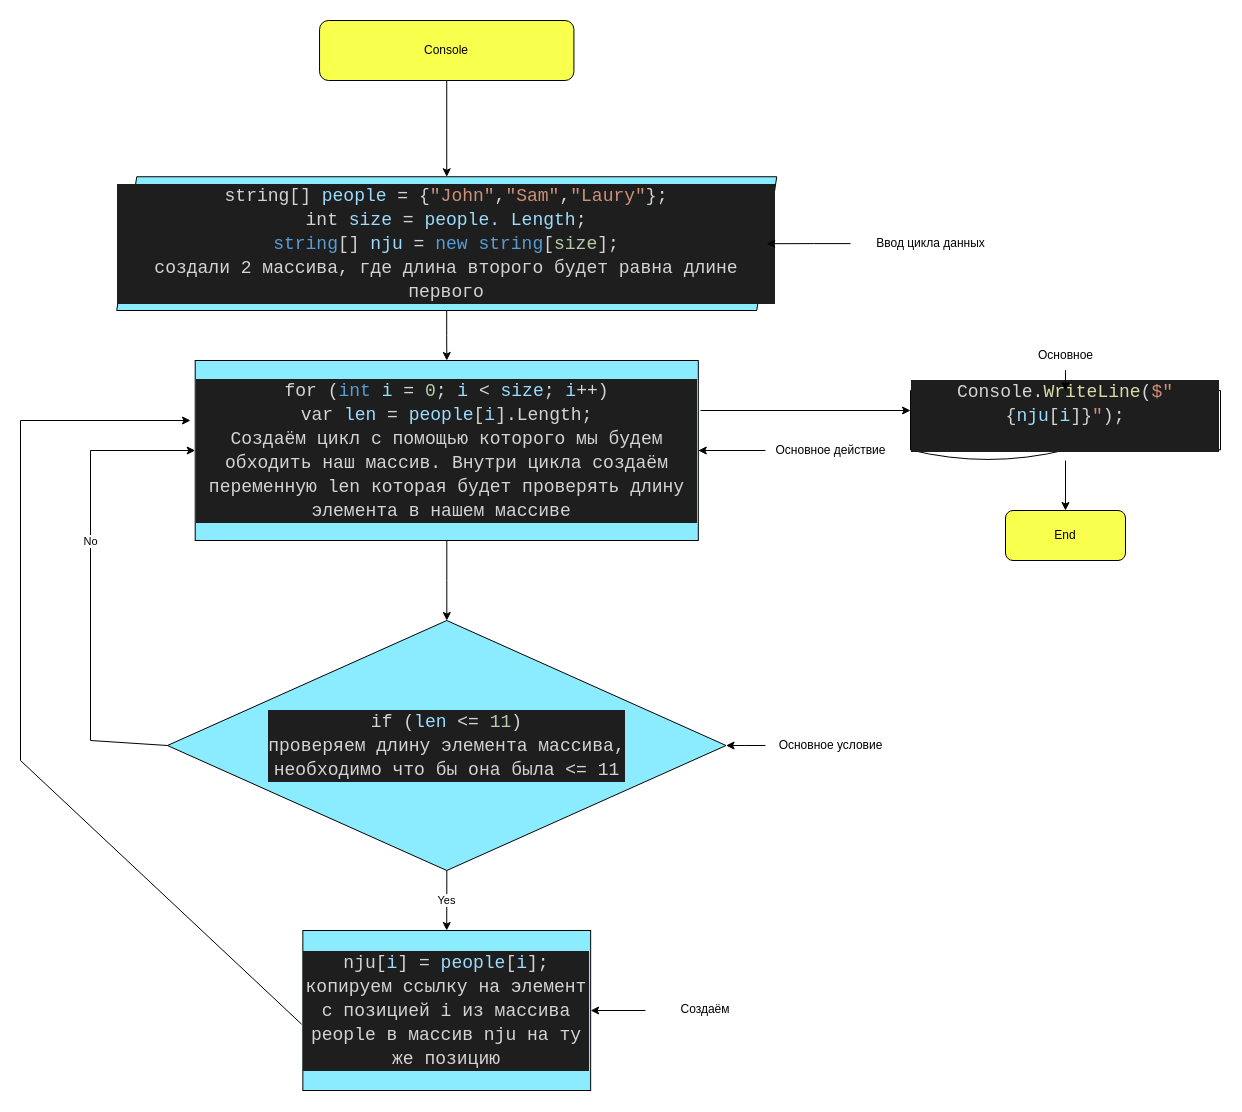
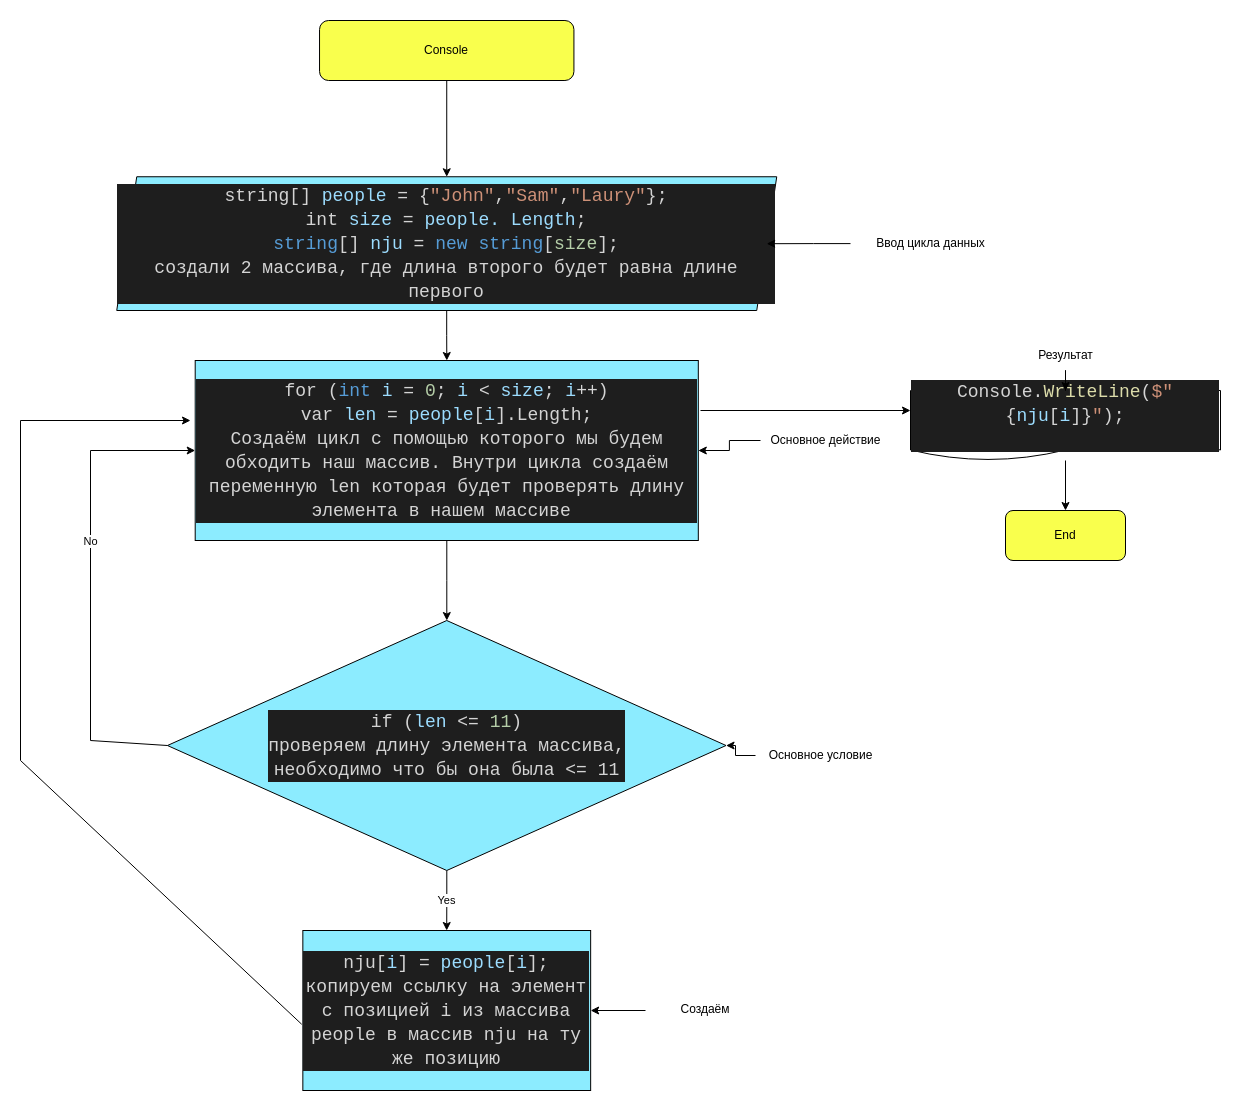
node "Основное": label "Основное" -> "Результат"
node "Основное действие": moved (831, 451) -> (826, 441)
node "Основное условие": moved (831, 746) -> (821, 756)
